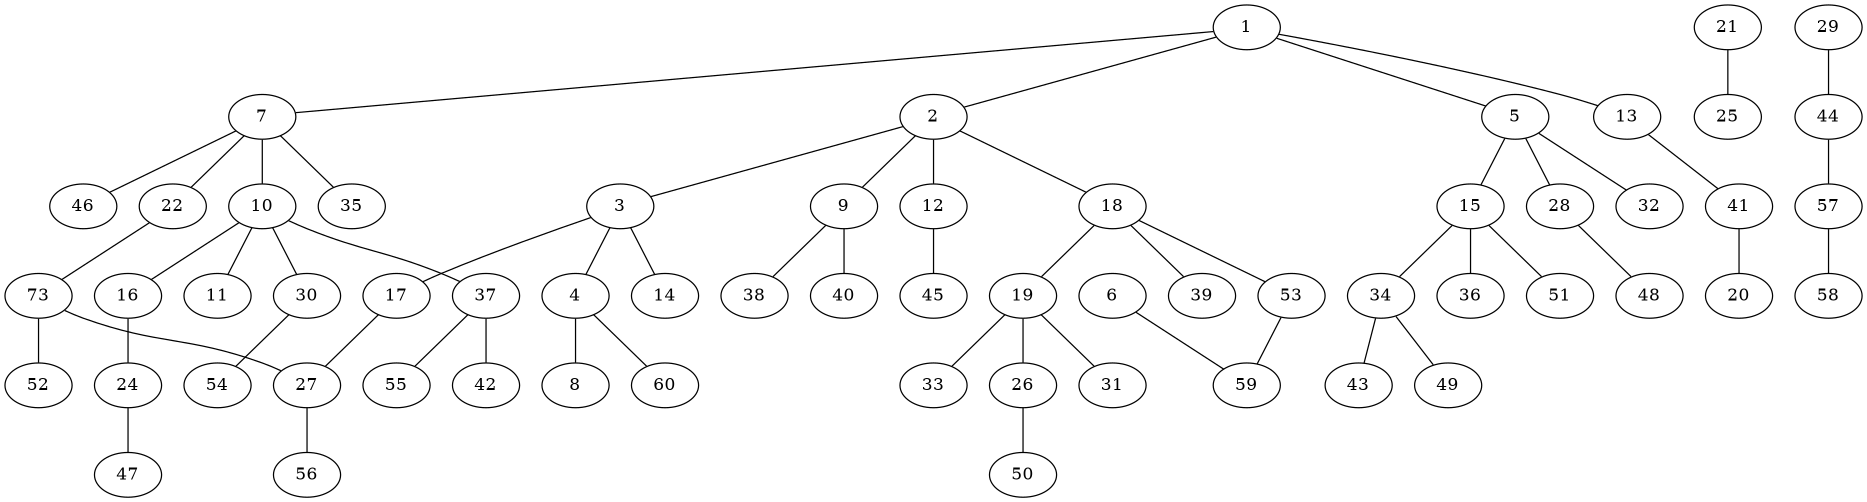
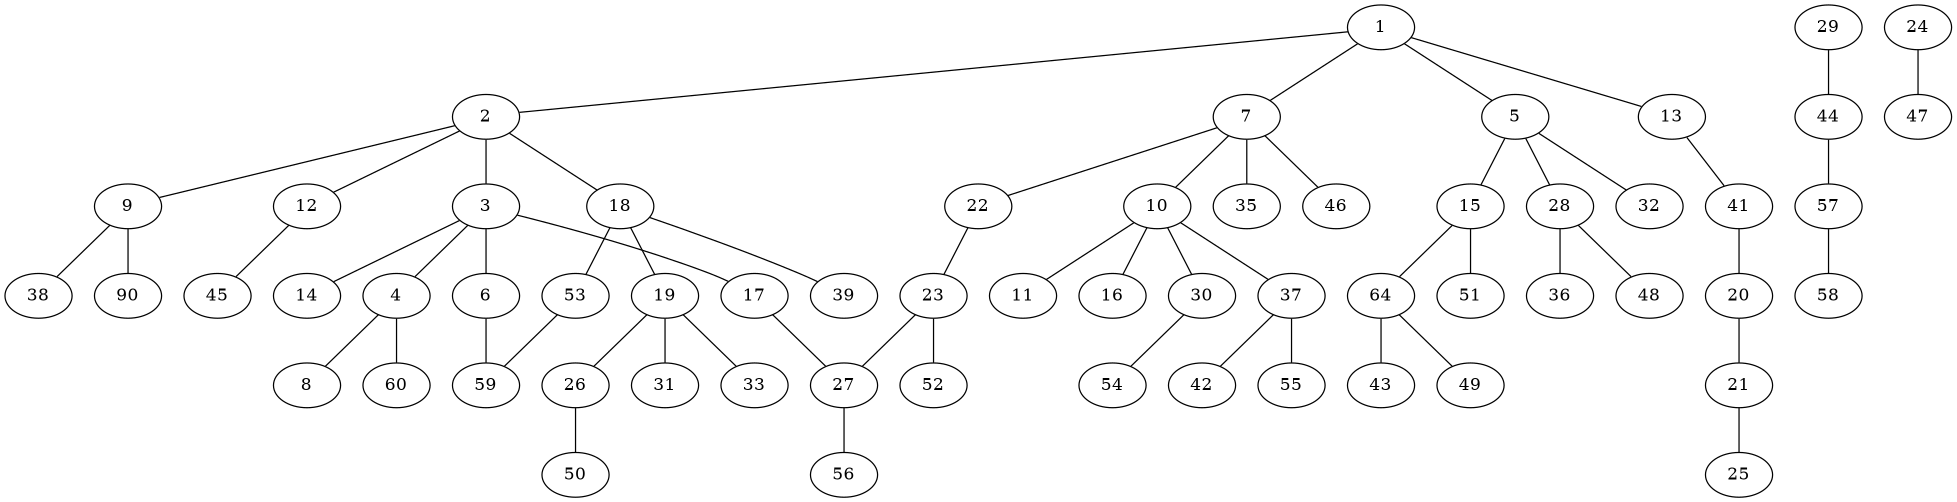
edge "3" -- "6": added
edge "15" -- "36": now "28" -- "36"
node "73": label "73" -> "23"
node "40": label "40" -> "90"
node "34": label "34" -> "64"
edge "16" -- "24": removed
edge "20" -- "21": added
